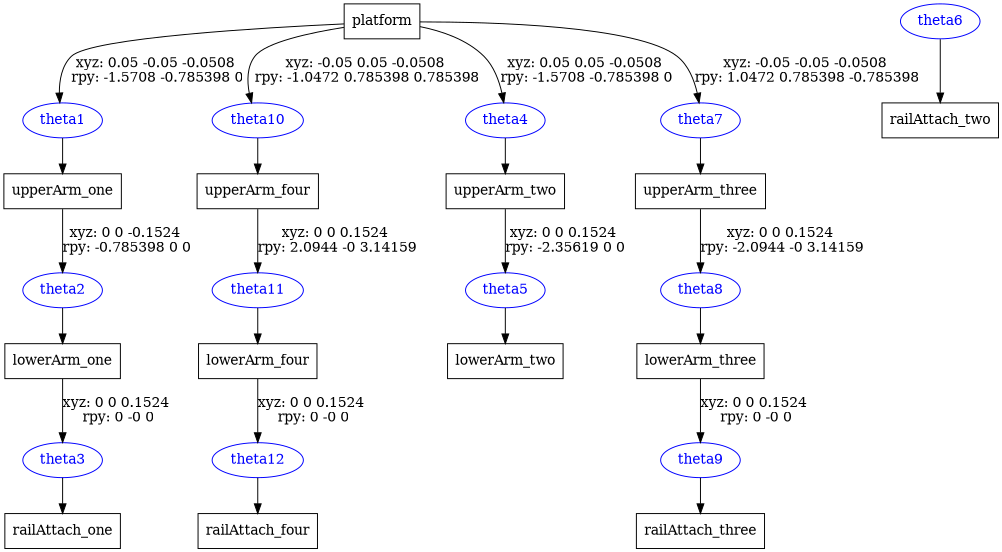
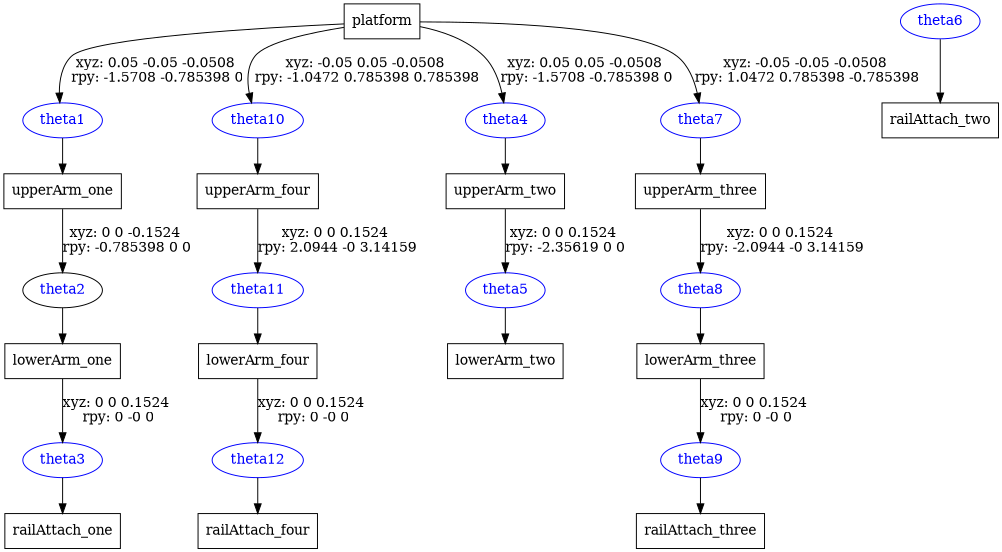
node "theta2": color blue -> black
